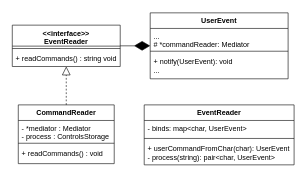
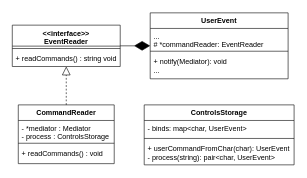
node "... # *commandReader: Mediator": label "... # *commandReader: Mediator" -> "... # *commandReader: EventReader"
node "+ notify(UserEvent): void ...": label "+ notify(UserEvent): void ..." -> "+ notify(Mediator): void ..."
node "EventReader": label "EventReader" -> "ControlsStorage"
